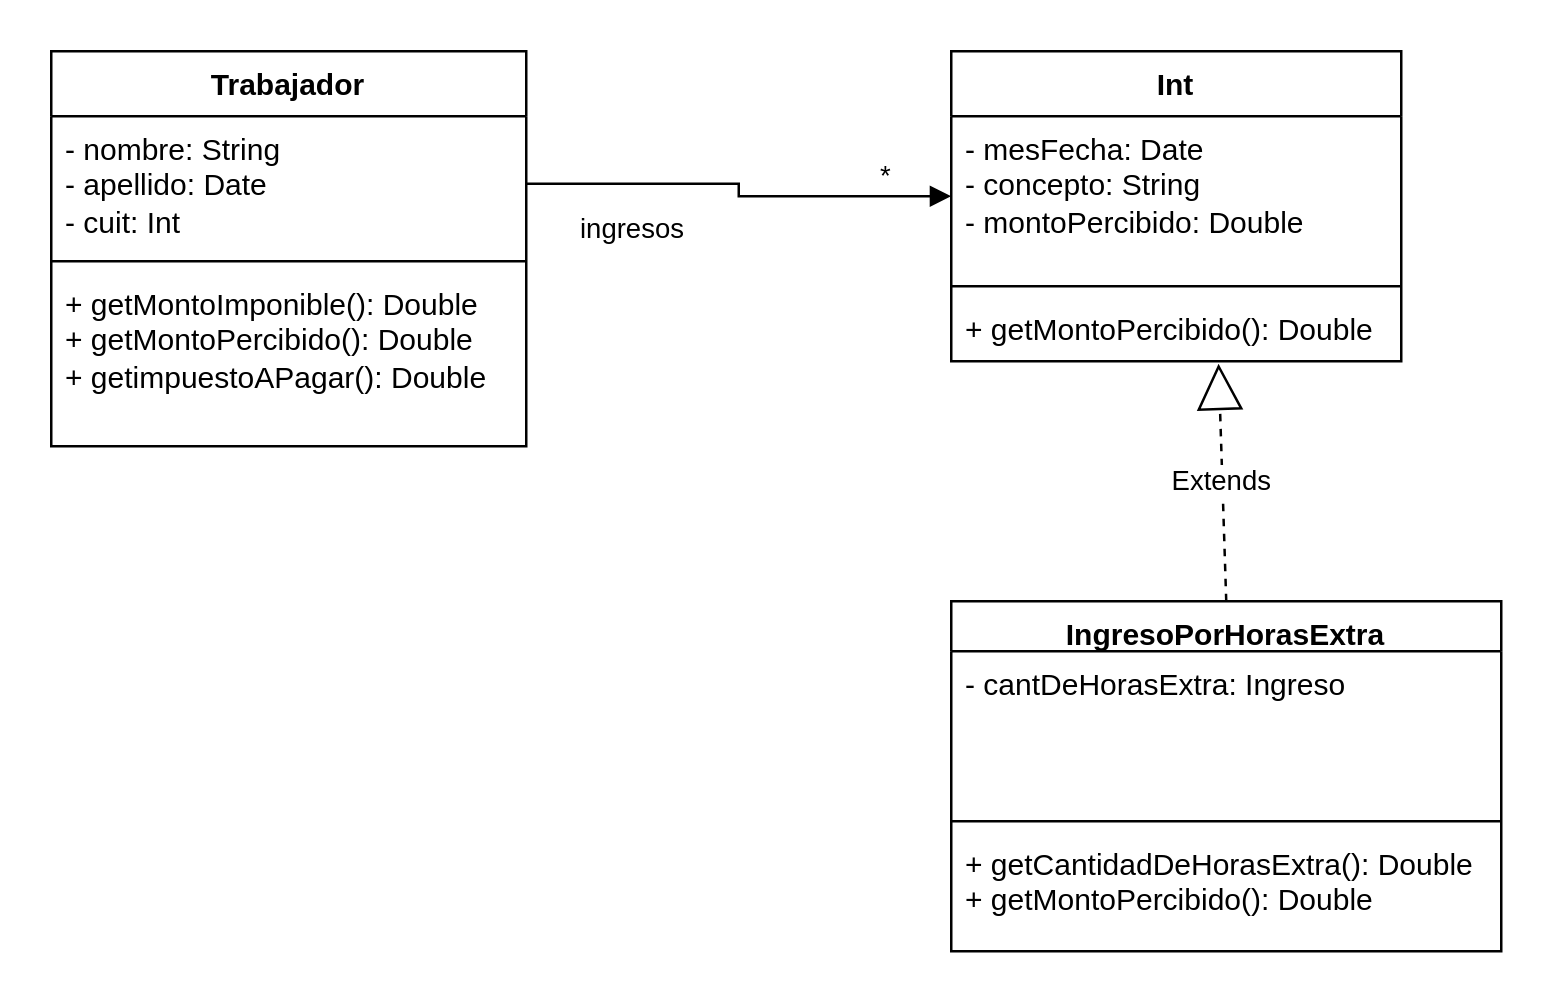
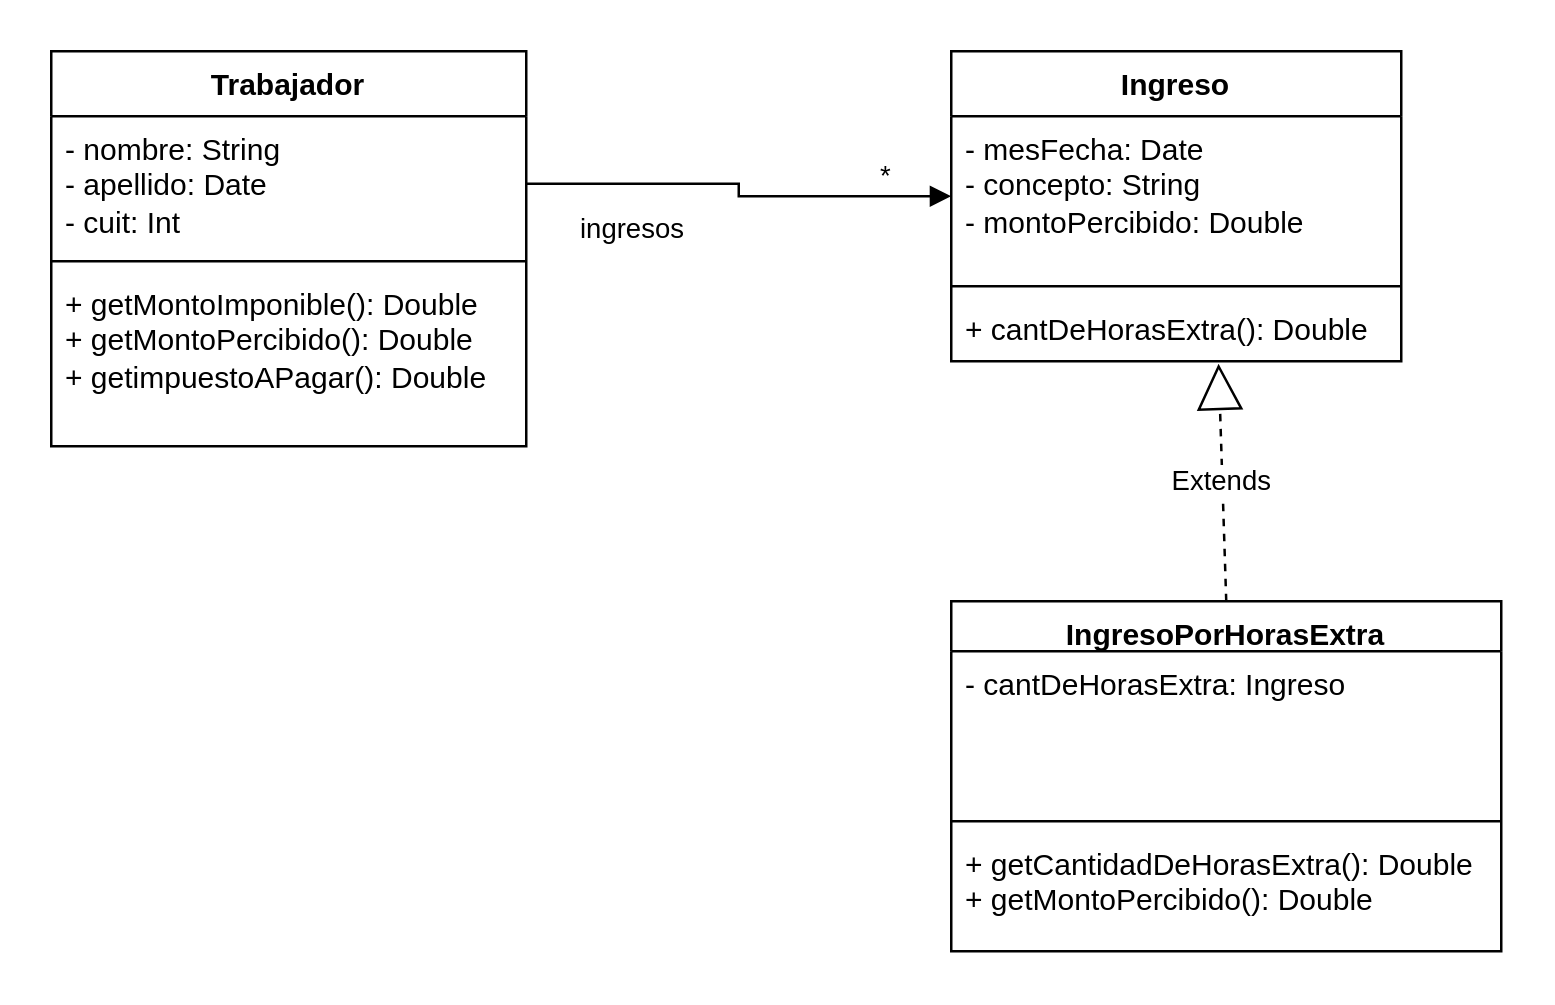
node "Int": label "Int" -> "Ingreso"
node "+ getMontoPercibido(): Double": label "+ getMontoPercibido(): Double" -> "+ cantDeHorasExtra(): Double"
